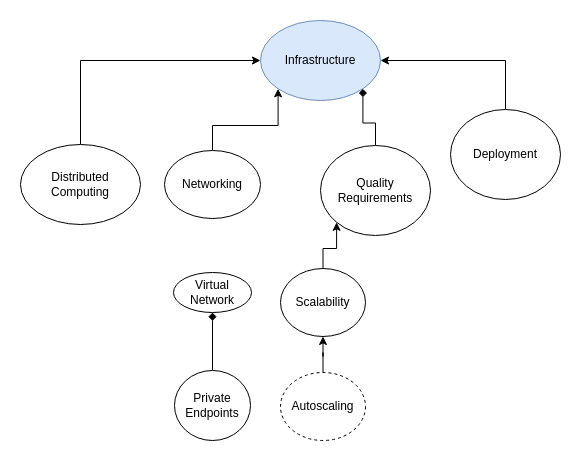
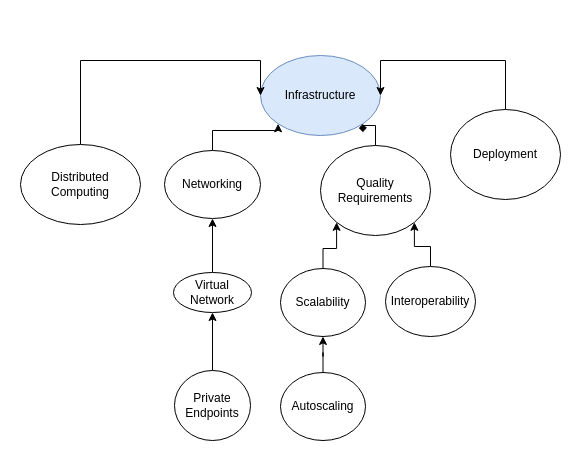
node "Infrastructure": moved (321, 61) -> (321, 96)
edge "Interoperability" -> "Quality Requirements": added
edge "Virtual Network" -> "Networking": added
node "Interoperability": added
edge "Private Endpoints" -> "Virtual Network": arrowhead diamond -> classic
node "Autoscaling": style dashed -> solid
